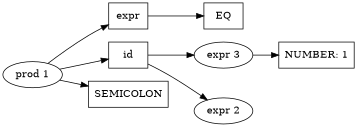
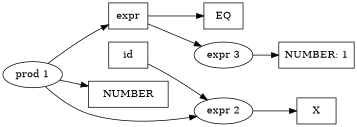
edge "id" -> "expr 3": now "expr" -> "expr 3"
edge "prod 1" -> "id": now "prod 1" -> "expr 2"
node "SEMICOLON": label "SEMICOLON" -> "NUMBER"
node "X": added
